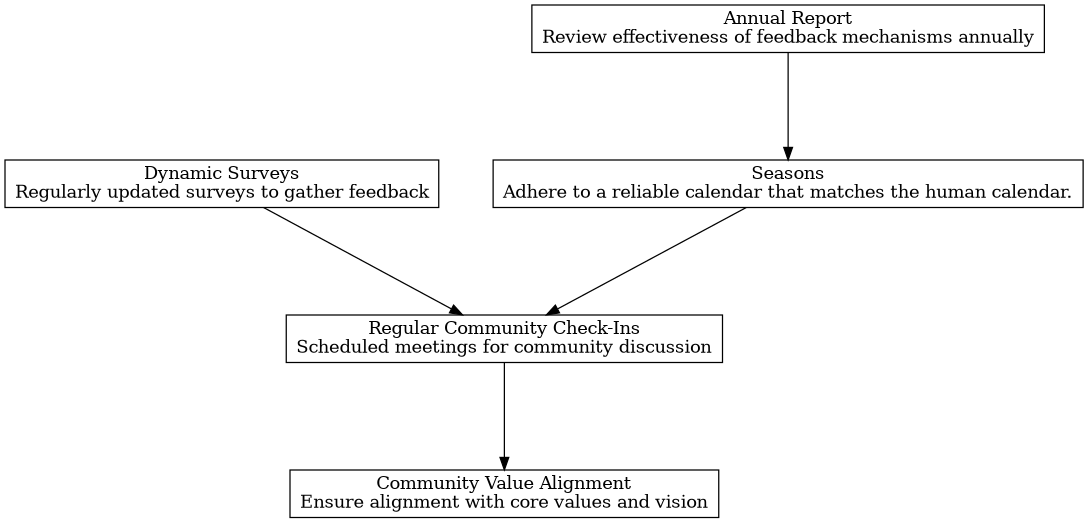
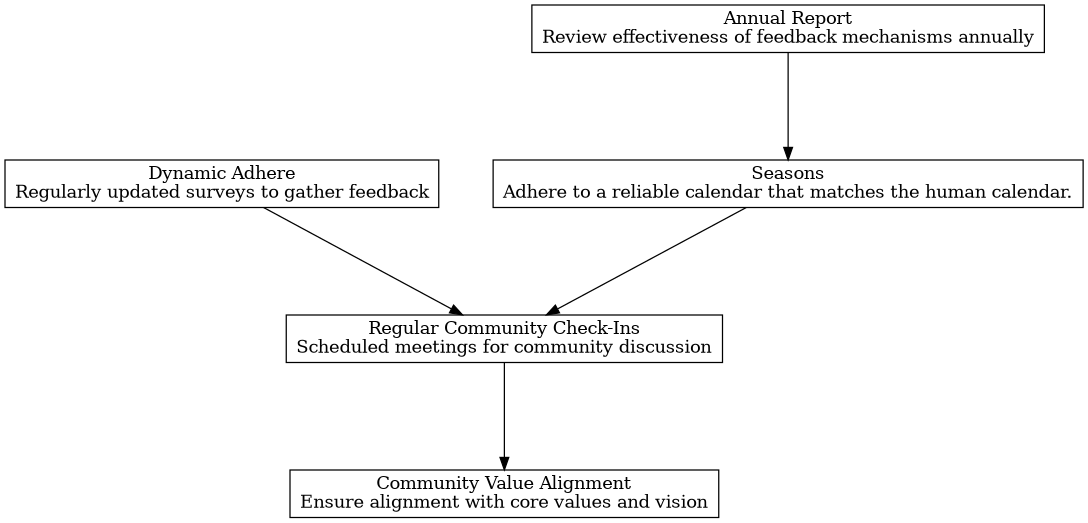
node "Dynamic Surveys Regularly updated surveys to gather feedback": label "Dynamic Surveys Regularly updated surveys to gather feedback" -> "Dynamic Adhere Regularly updated surveys to gather feedback"
